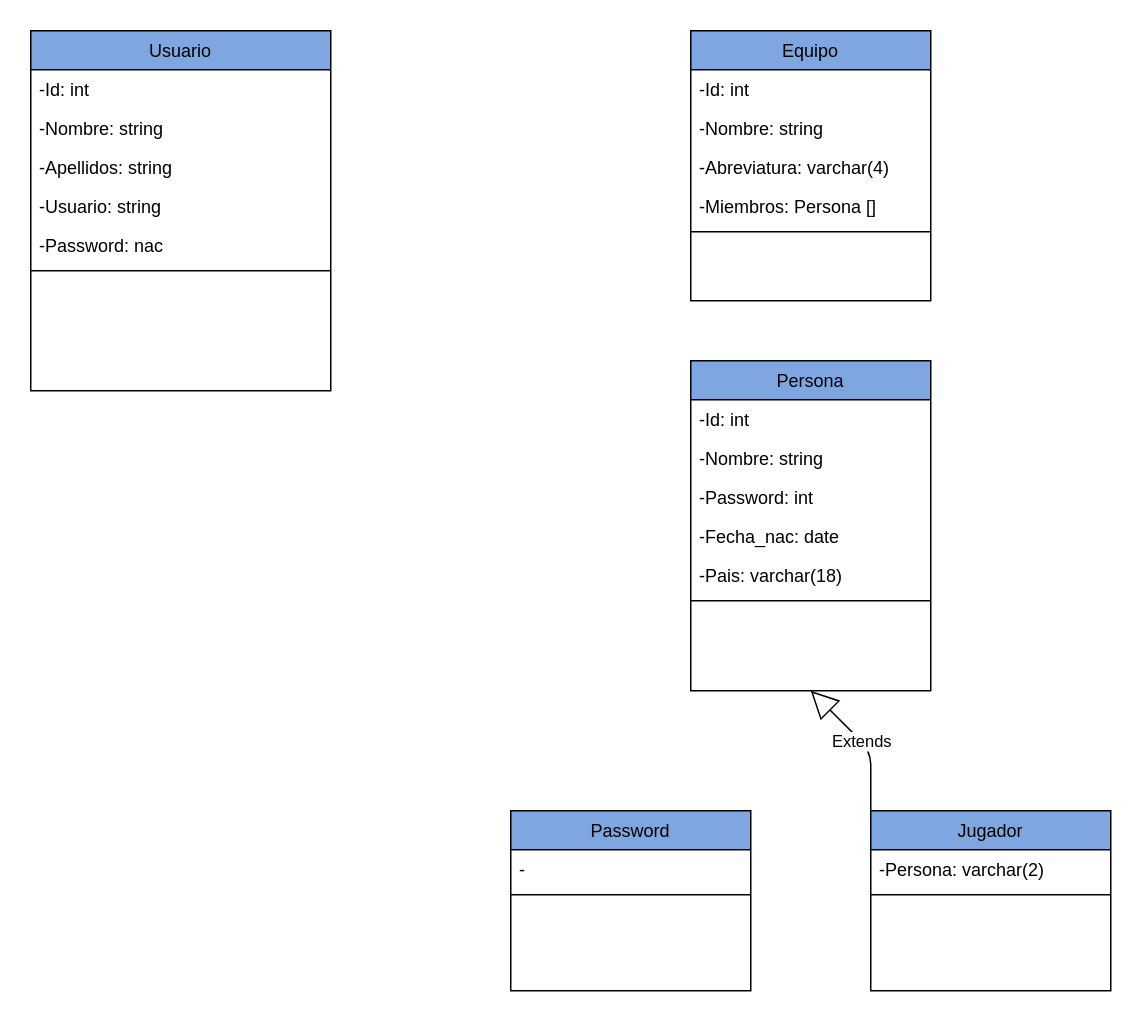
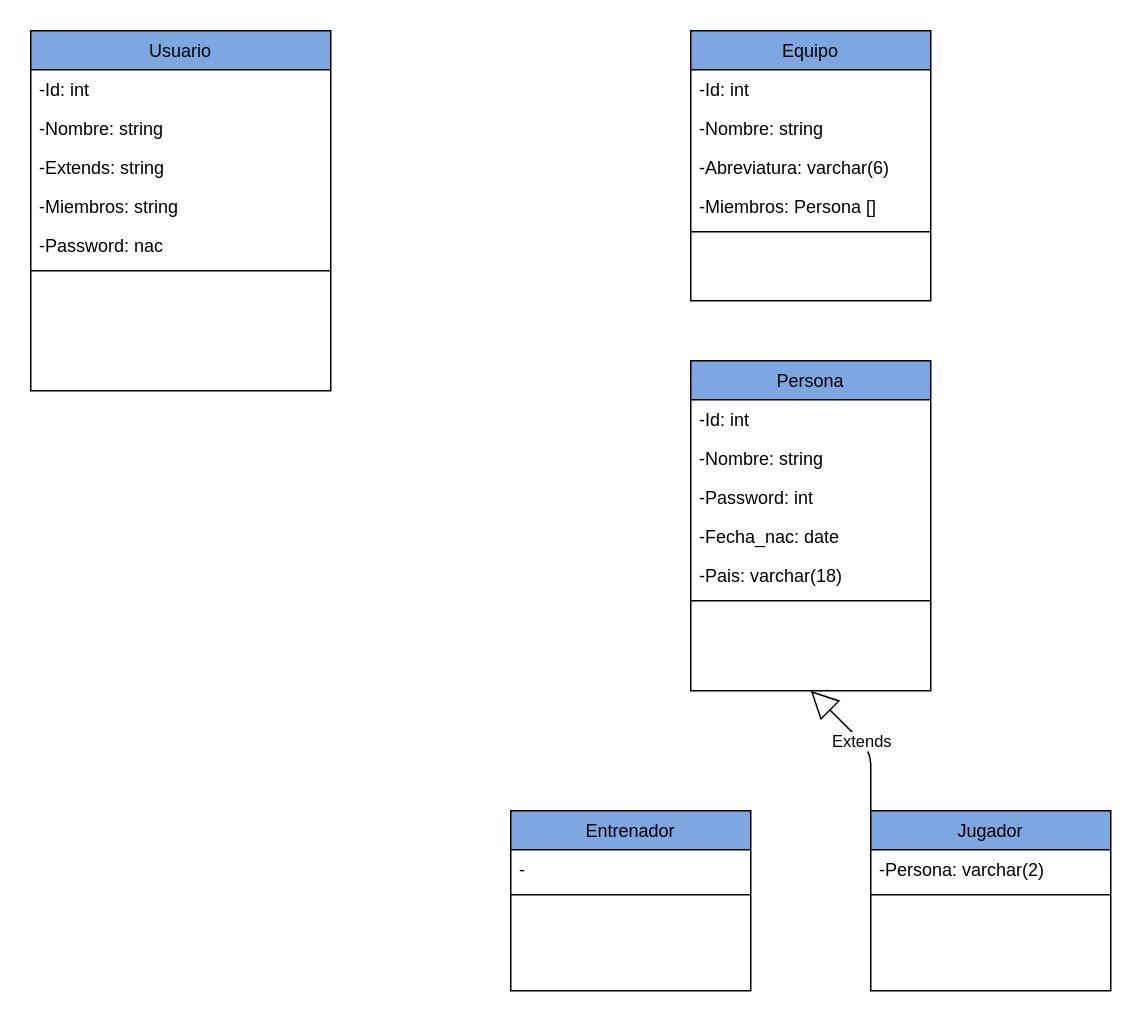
node "-Apellidos: string": label "-Apellidos: string" -> "-Extends: string"
node "-Abreviatura: varchar(4)": label "-Abreviatura: varchar(4)" -> "-Abreviatura: varchar(6)"
node "-Usuario: string": label "-Usuario: string" -> "-Miembros: string"
node "Password": label "Password" -> "Entrenador"
